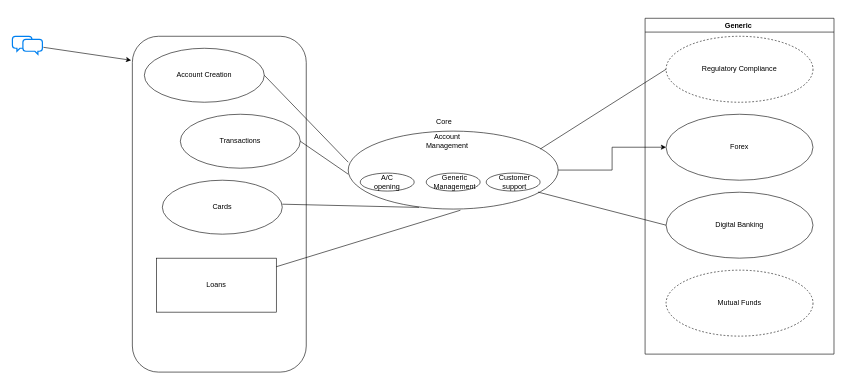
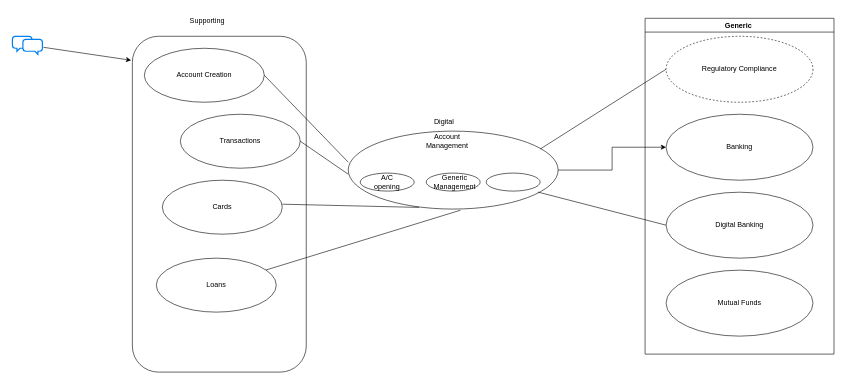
node "Supporting": added
node "Core": label "Core" -> "Digital"
node "Forex": label "Forex" -> "Banking"
node "Customer support": removed
node "Loans": shape rectangle -> ellipse
node "Mutual Funds": style dashed -> solid
